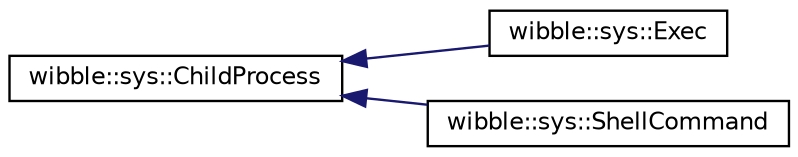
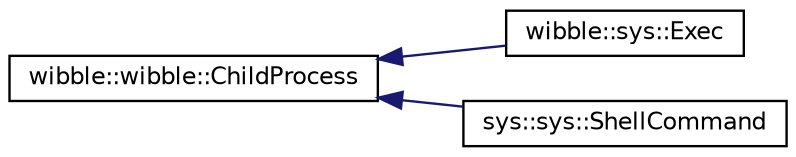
node "wibble::sys::ChildProcess": label "wibble::sys::ChildProcess" -> "wibble::wibble::ChildProcess"
node "wibble::sys::ShellCommand": label "wibble::sys::ShellCommand" -> "sys::sys::ShellCommand"
